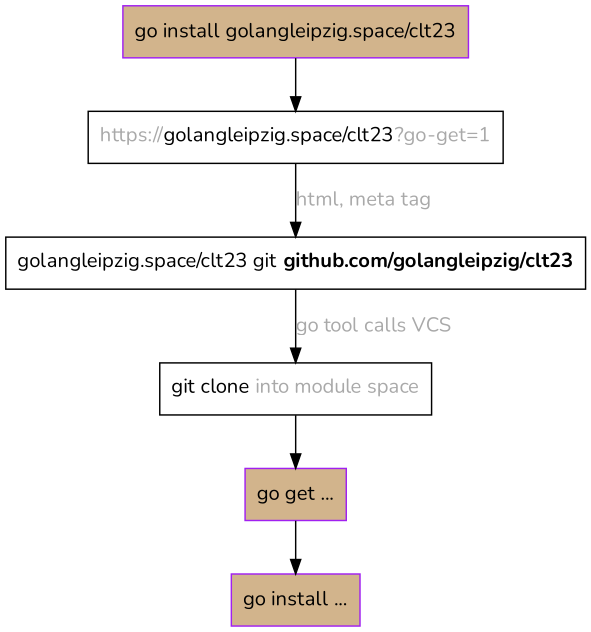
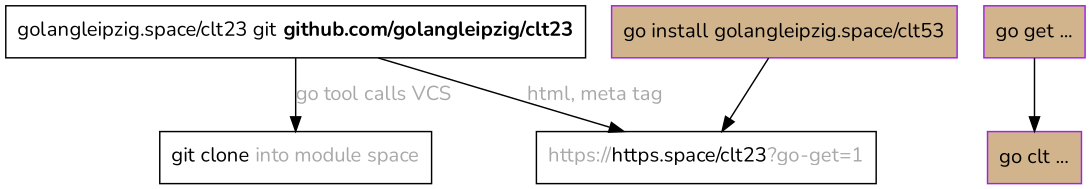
node "go install golangleipzig.space/clt23": label "go install golangleipzig.space/clt23" -> "go install golangleipzig.space/clt53"
node "https://": text "golangleipzig.space/clt23" -> "https.space/clt23"
edge "https://" -> "golangleipzig.space/clt23 git": reversed
edge "git clone" -> "go get ...": removed
node "go install ...": label "go install ..." -> "go clt ..."
